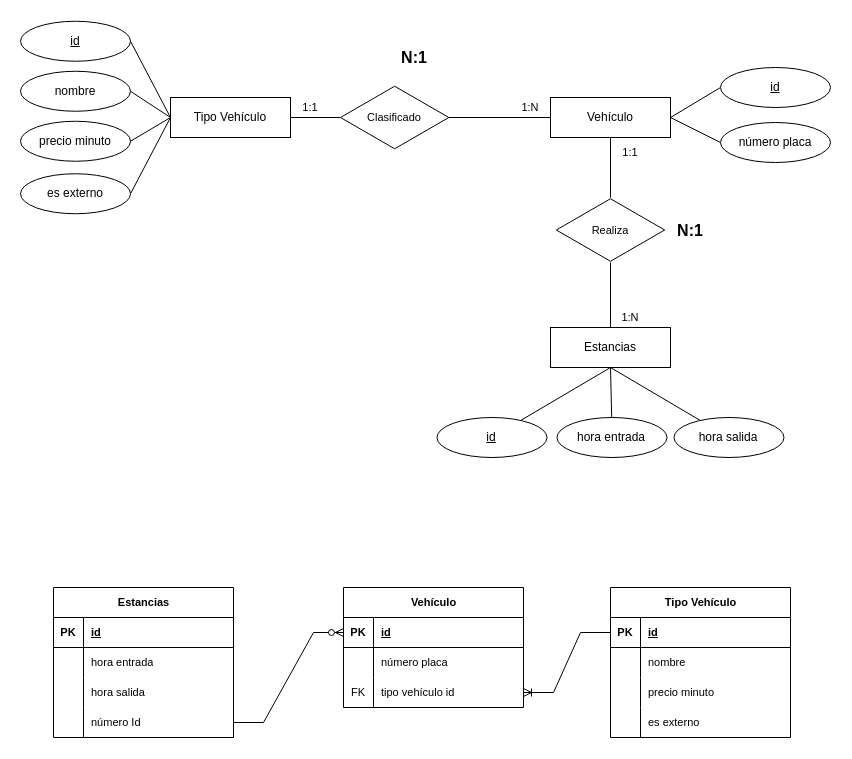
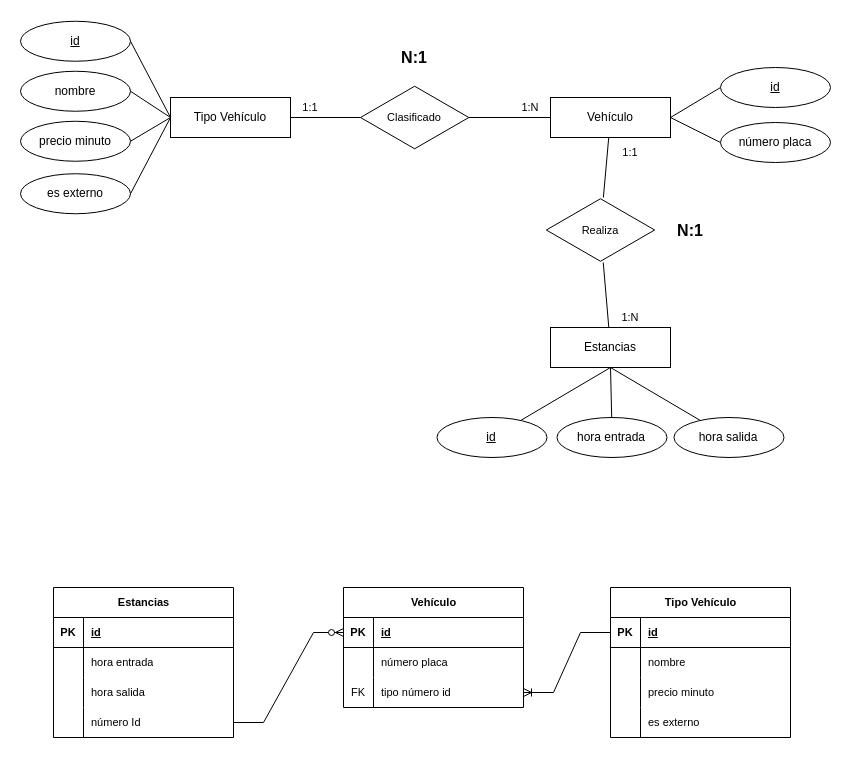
node "Clasificado": moved (395, 118) -> (415, 118)
node "Realiza": moved (610, 230) -> (600, 230)
node "tipo vehículo id": label "tipo vehículo id" -> "tipo número id"
